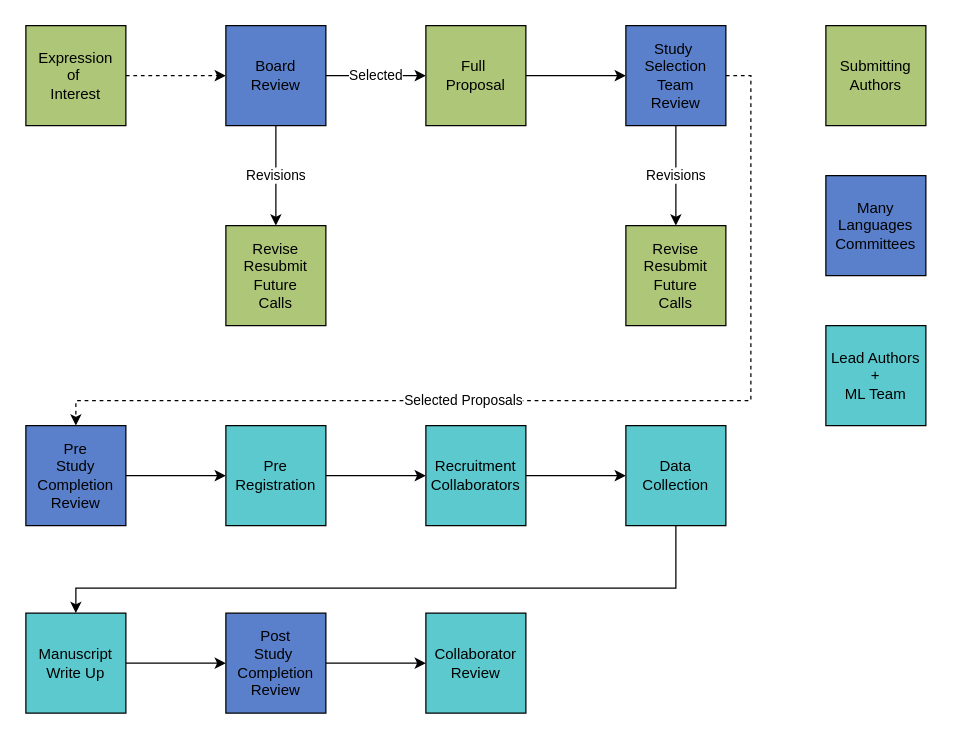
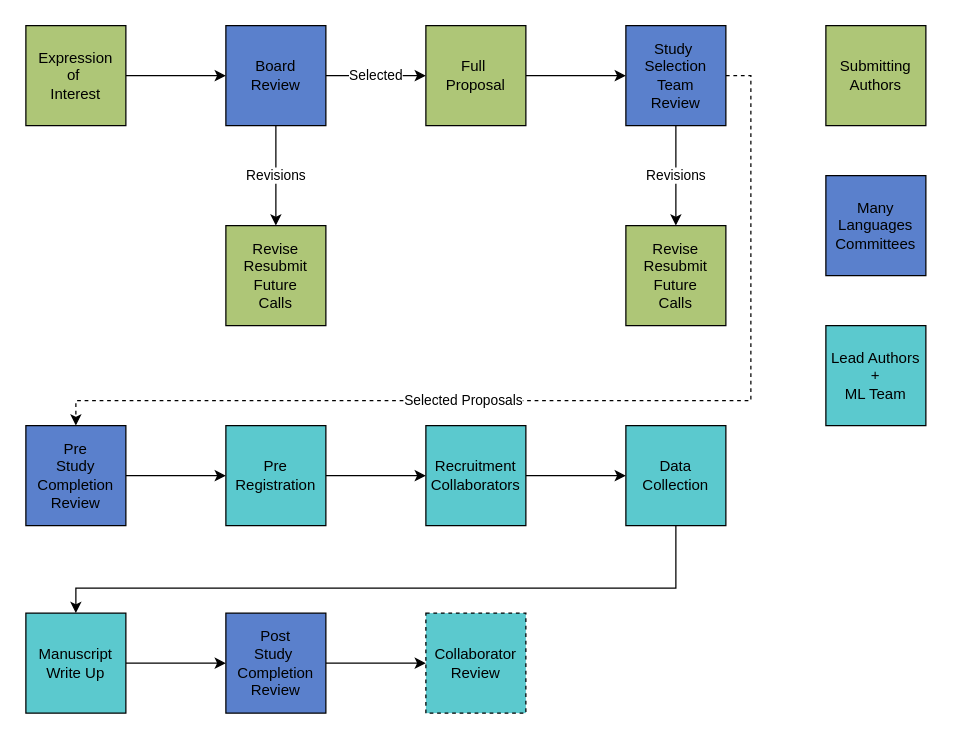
edge "Expression of Interest" -> "Board Review": style dashed -> solid
node "Collaborator Review": style solid -> dashed
